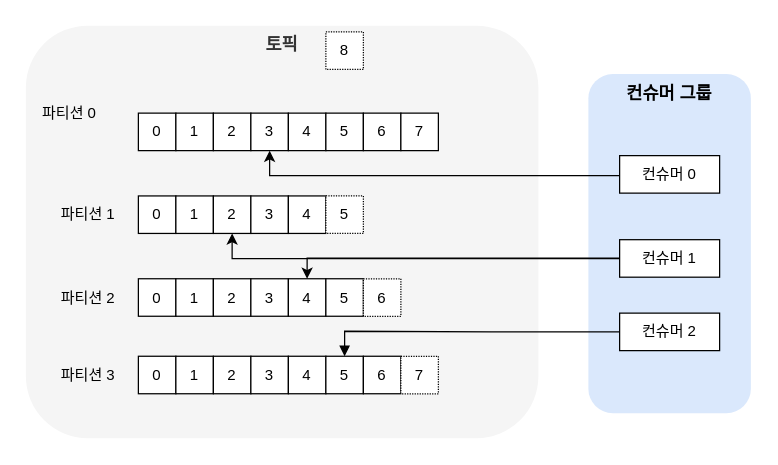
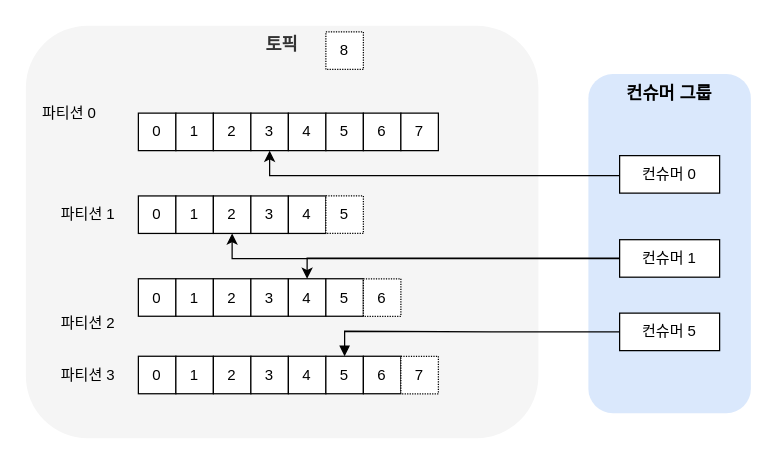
node "파티션 2": moved (88, 298) -> (88, 323)
node "컨슈머 2": label "컨슈머 2" -> "컨슈머 5"
